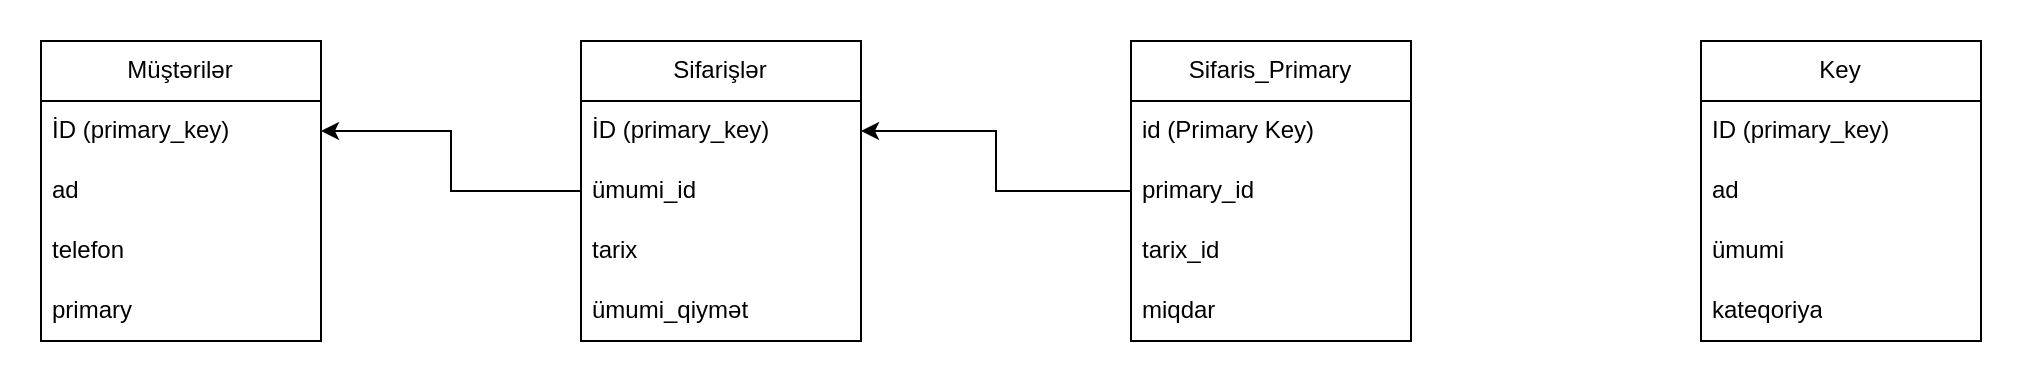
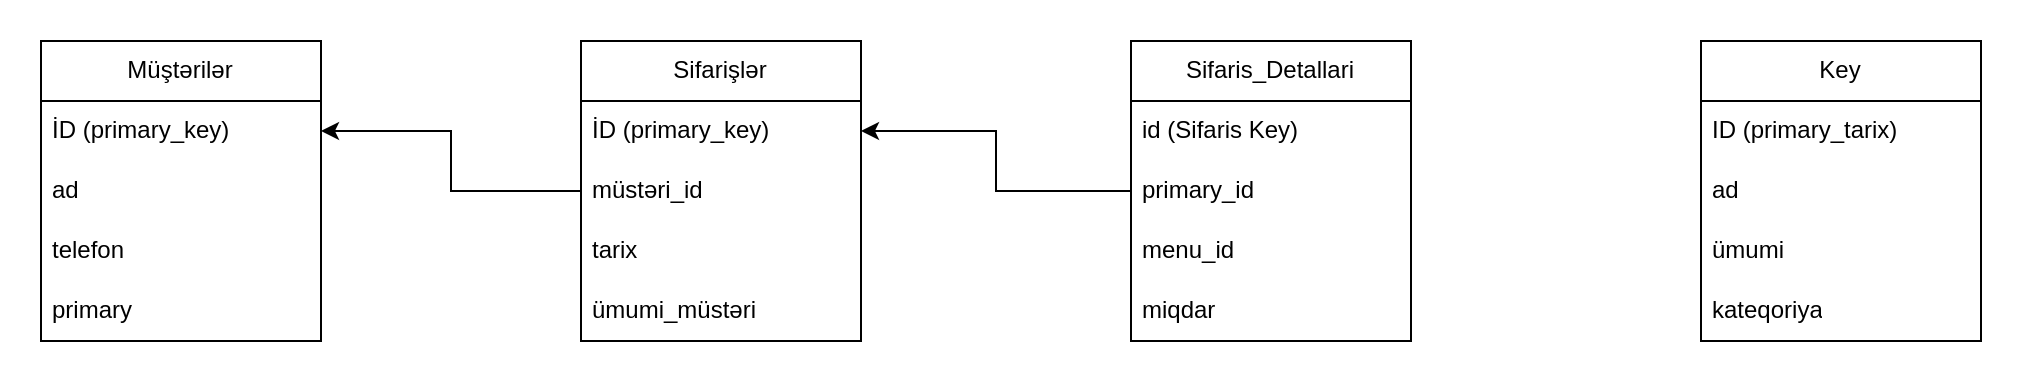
node "Sifaris_Primary": label "Sifaris_Primary" -> "Sifaris_Detallari"
node "id (Primary Key)": label "id (Primary Key)" -> "id (Sifaris Key)"
node "ID (primary_key)": label "ID (primary_key)" -> "ID (primary_tarix)"
node "ümumi_id": label "ümumi_id" -> "müstəri_id"
node "tarix_id": label "tarix_id" -> "menu_id"
node "ümumi_qiymət": label "ümumi_qiymət" -> "ümumi_müstəri"
